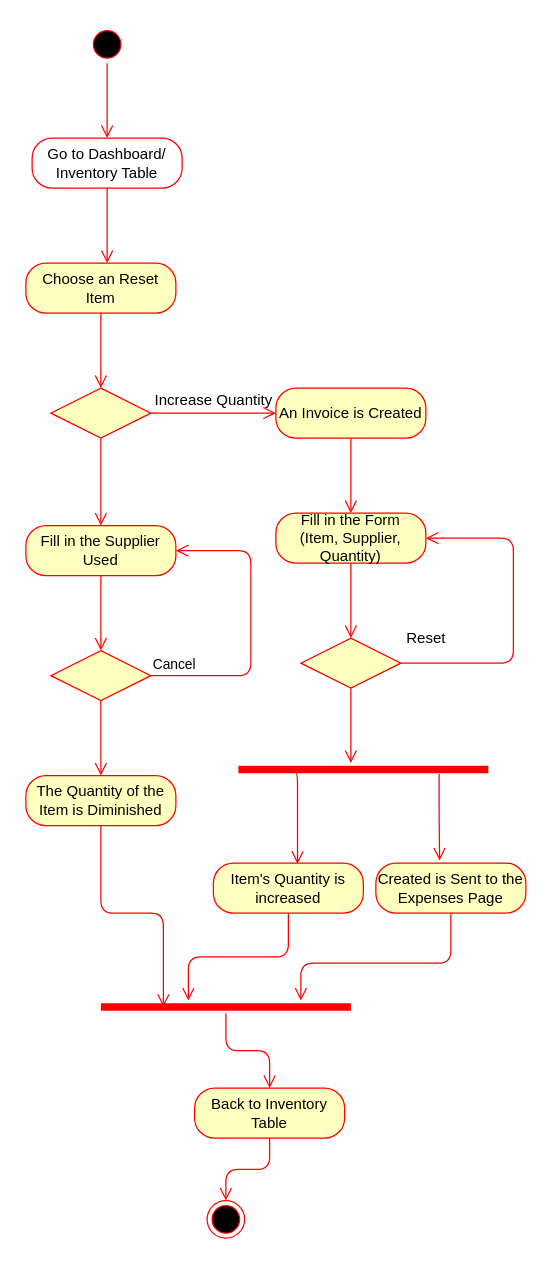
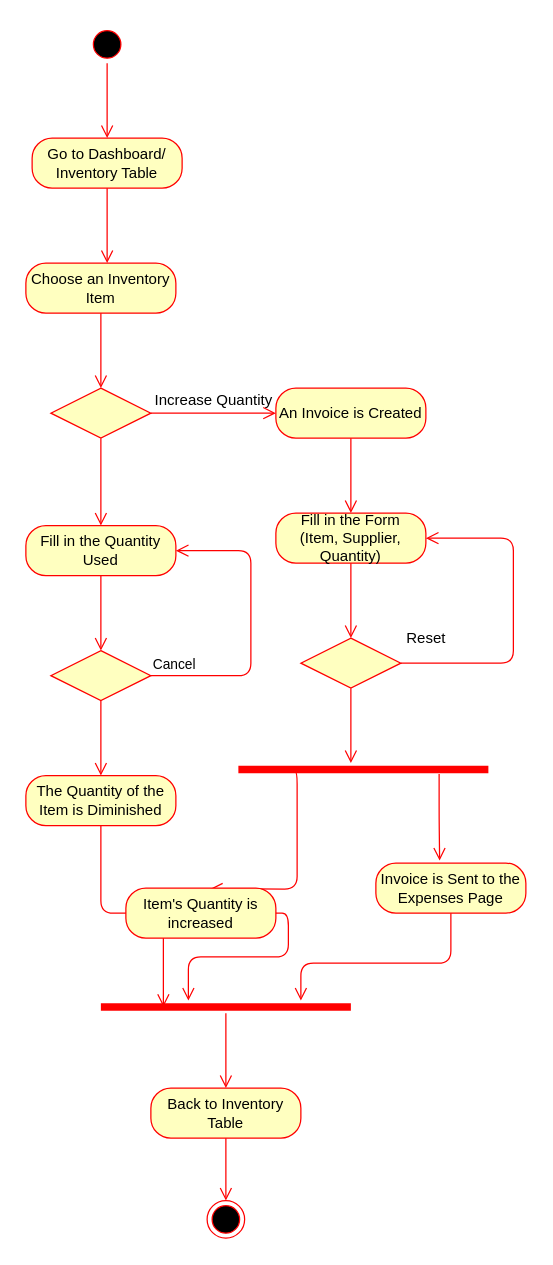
node "Go to Dashboard/ Inventory Table": fillcolor #ffffff -> #ffffc0
node "Choose an Reset Item": label "Choose an Reset Item" -> "Choose an Inventory Item"
node "Fill in the Supplier Used": label "Fill in the Supplier Used" -> "Fill in the Quantity Used"
node "Item's Quantity is increased": moved (288, 888) -> (201, 913)
node "Created is Sent to the Expenses Page": label "Created is Sent to the Expenses Page" -> "Invoice is Sent to the Expenses Page"
node "Back to Inventory Table": moved (269, 1113) -> (226, 1113)
